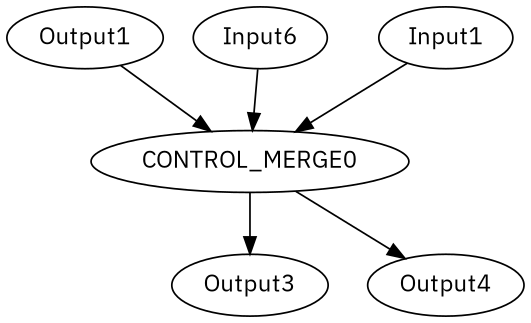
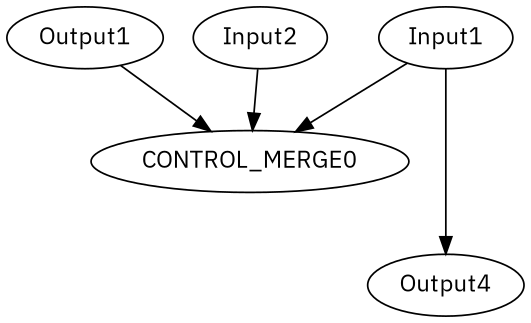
node "Input6": label "Input6" -> "Input2"
edge "CONTROL_MERGE0" -> "Output4": now "Input1" -> "Output4"
node "Output3": removed
